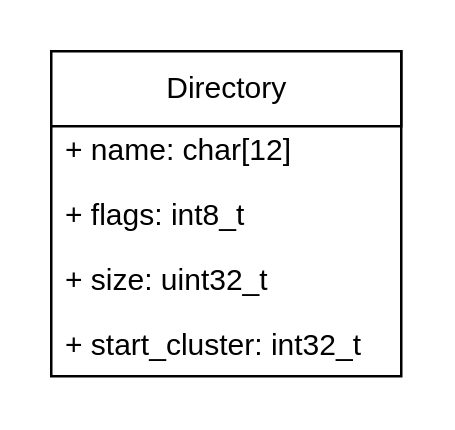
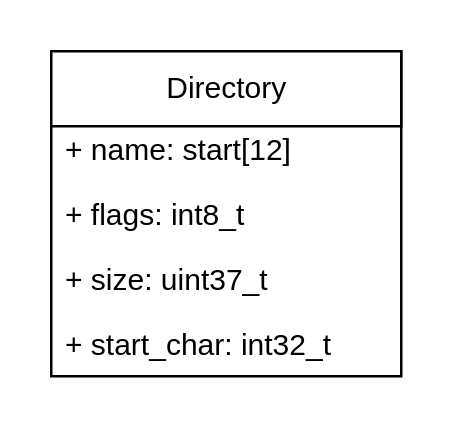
node "+ name: char[12]": label "+ name: char[12]" -> "+ name: start[12]"
node "+ size: uint32_t": label "+ size: uint32_t" -> "+ size: uint37_t"
node "+ start_cluster: int32_t": label "+ start_cluster: int32_t" -> "+ start_char: int32_t"
